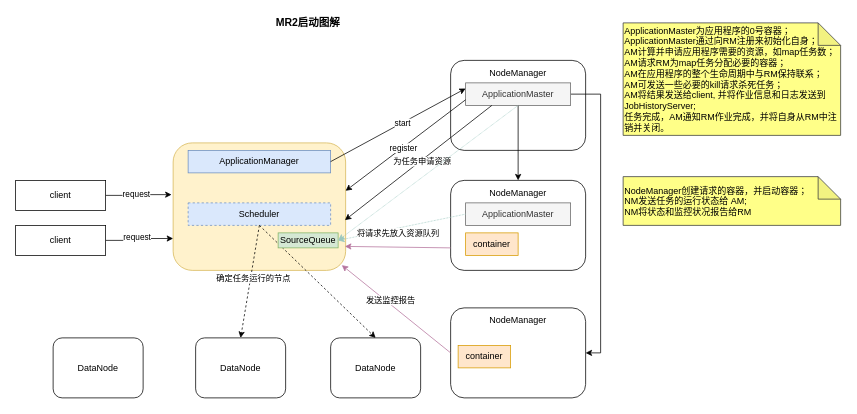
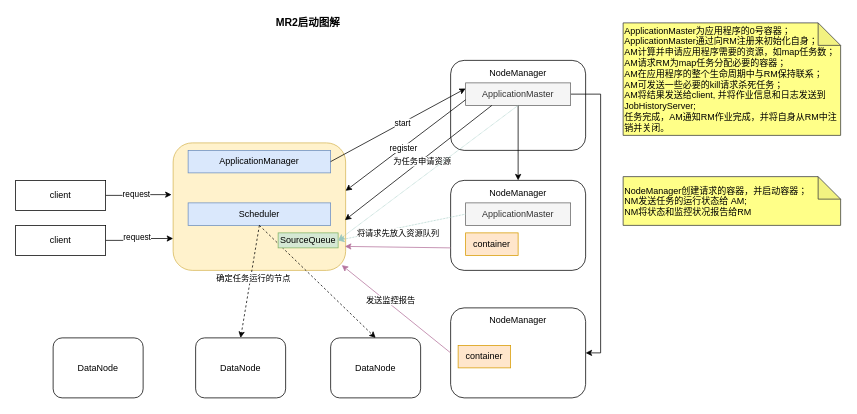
node "Scheduler": style dashed -> solid
